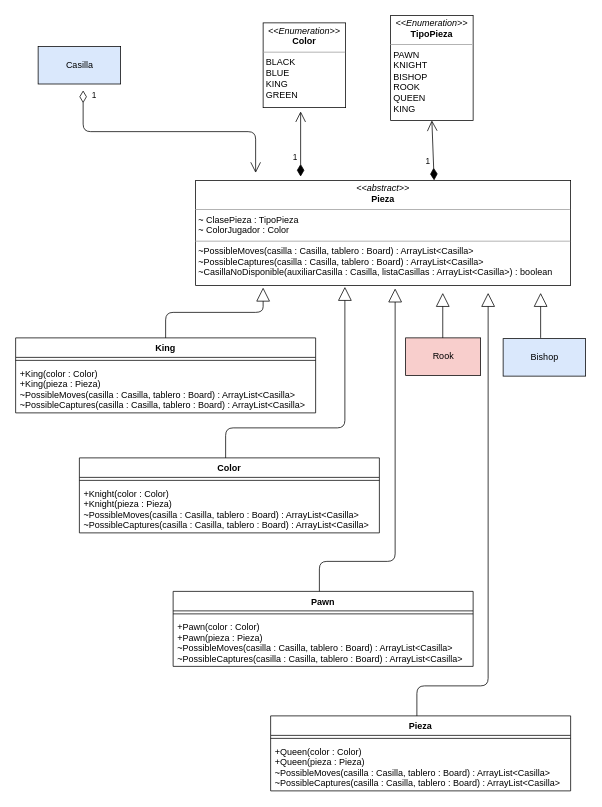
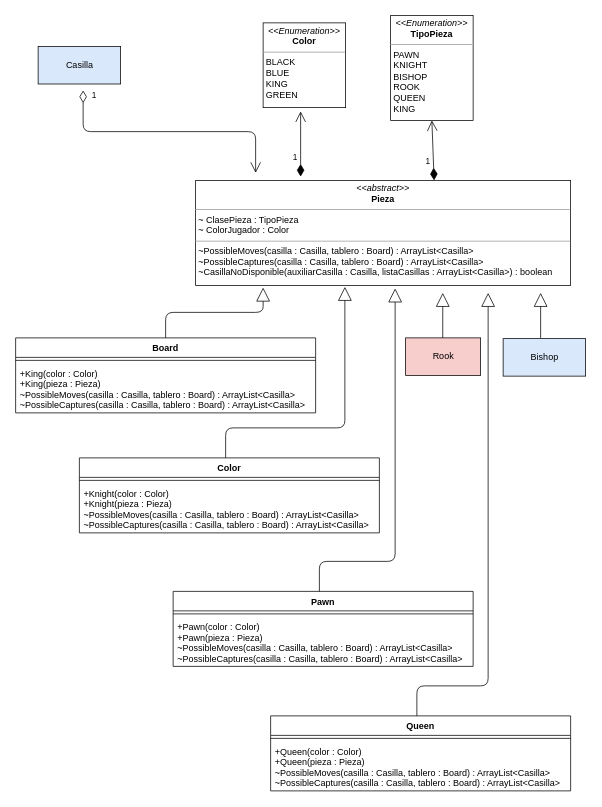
node "King": label "King" -> "Board"
node "Pieza": label "Pieza" -> "Queen"
